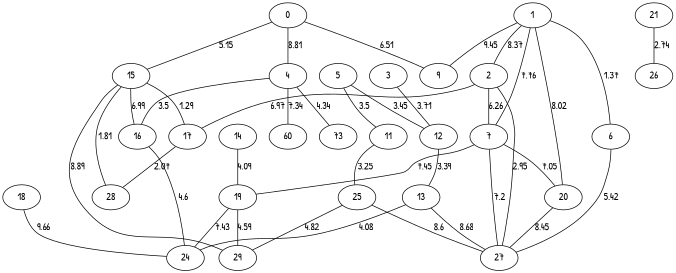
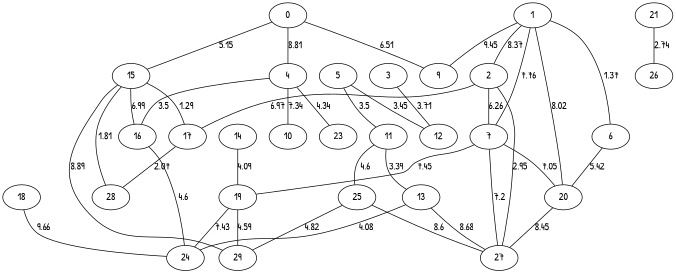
node "60": label "60" -> "10"
node "73": label "73" -> "23"
edge "11" -- "25": label "3.25" -> "4.6"
edge "12" -- "13": now "11" -- "13"
edge "6" -- "27": now "6" -- "20"
